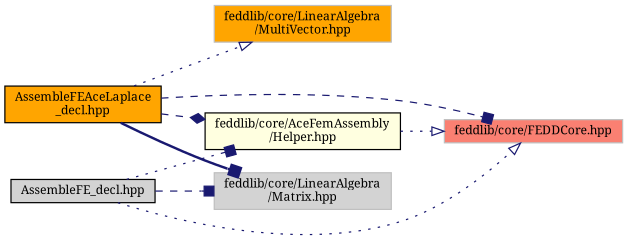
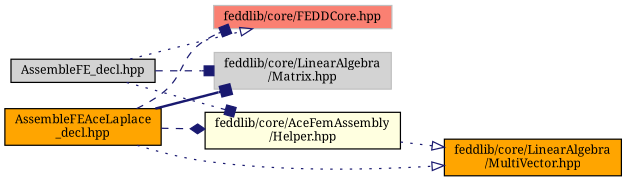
node "feddlib/core/LinearAlgebra /MultiVector.hpp": color grey75 -> black
edge "feddlib/core/AceFemAssembly /Helper.hpp" -> "feddlib/core/FEDDCore.hpp": now "feddlib/core/AceFemAssembly /Helper.hpp" -> "feddlib/core/LinearAlgebra /MultiVector.hpp"
